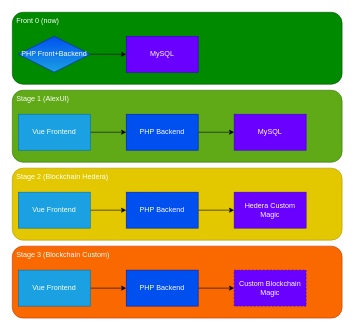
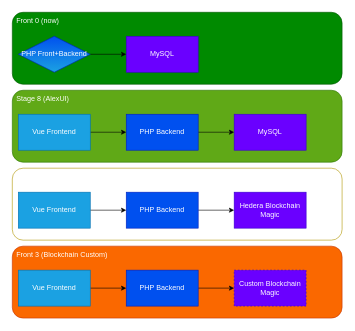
node "Stage 1 (AlexUI)": label "Stage 1 (AlexUI)" -> "Stage 8 (AlexUI)"
node "Stage 2 (Blockchain Hedera)": fillcolor #e3c800 -> #ffffff
node "Hedera Custom Magic": label "Hedera Custom Magic" -> "Hedera Blockchain Magic"
node "Stage 3 (Blockchain Custom)": label "Stage 3 (Blockchain Custom)" -> "Front 3 (Blockchain Custom)"
